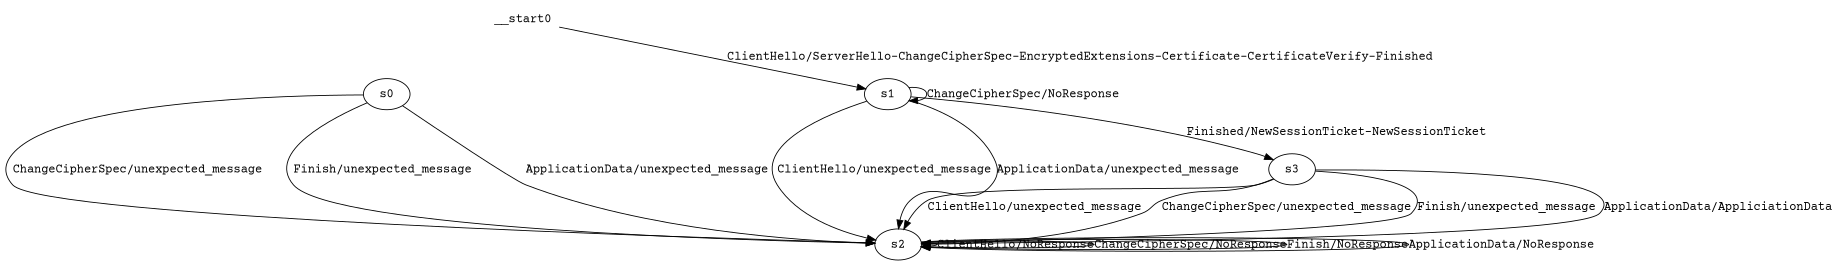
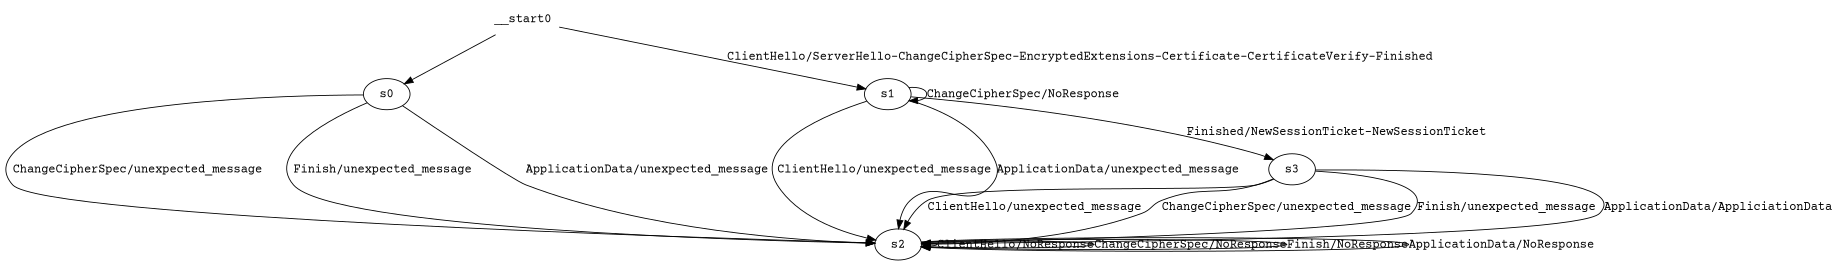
edge "__start0" -> "s0": added
